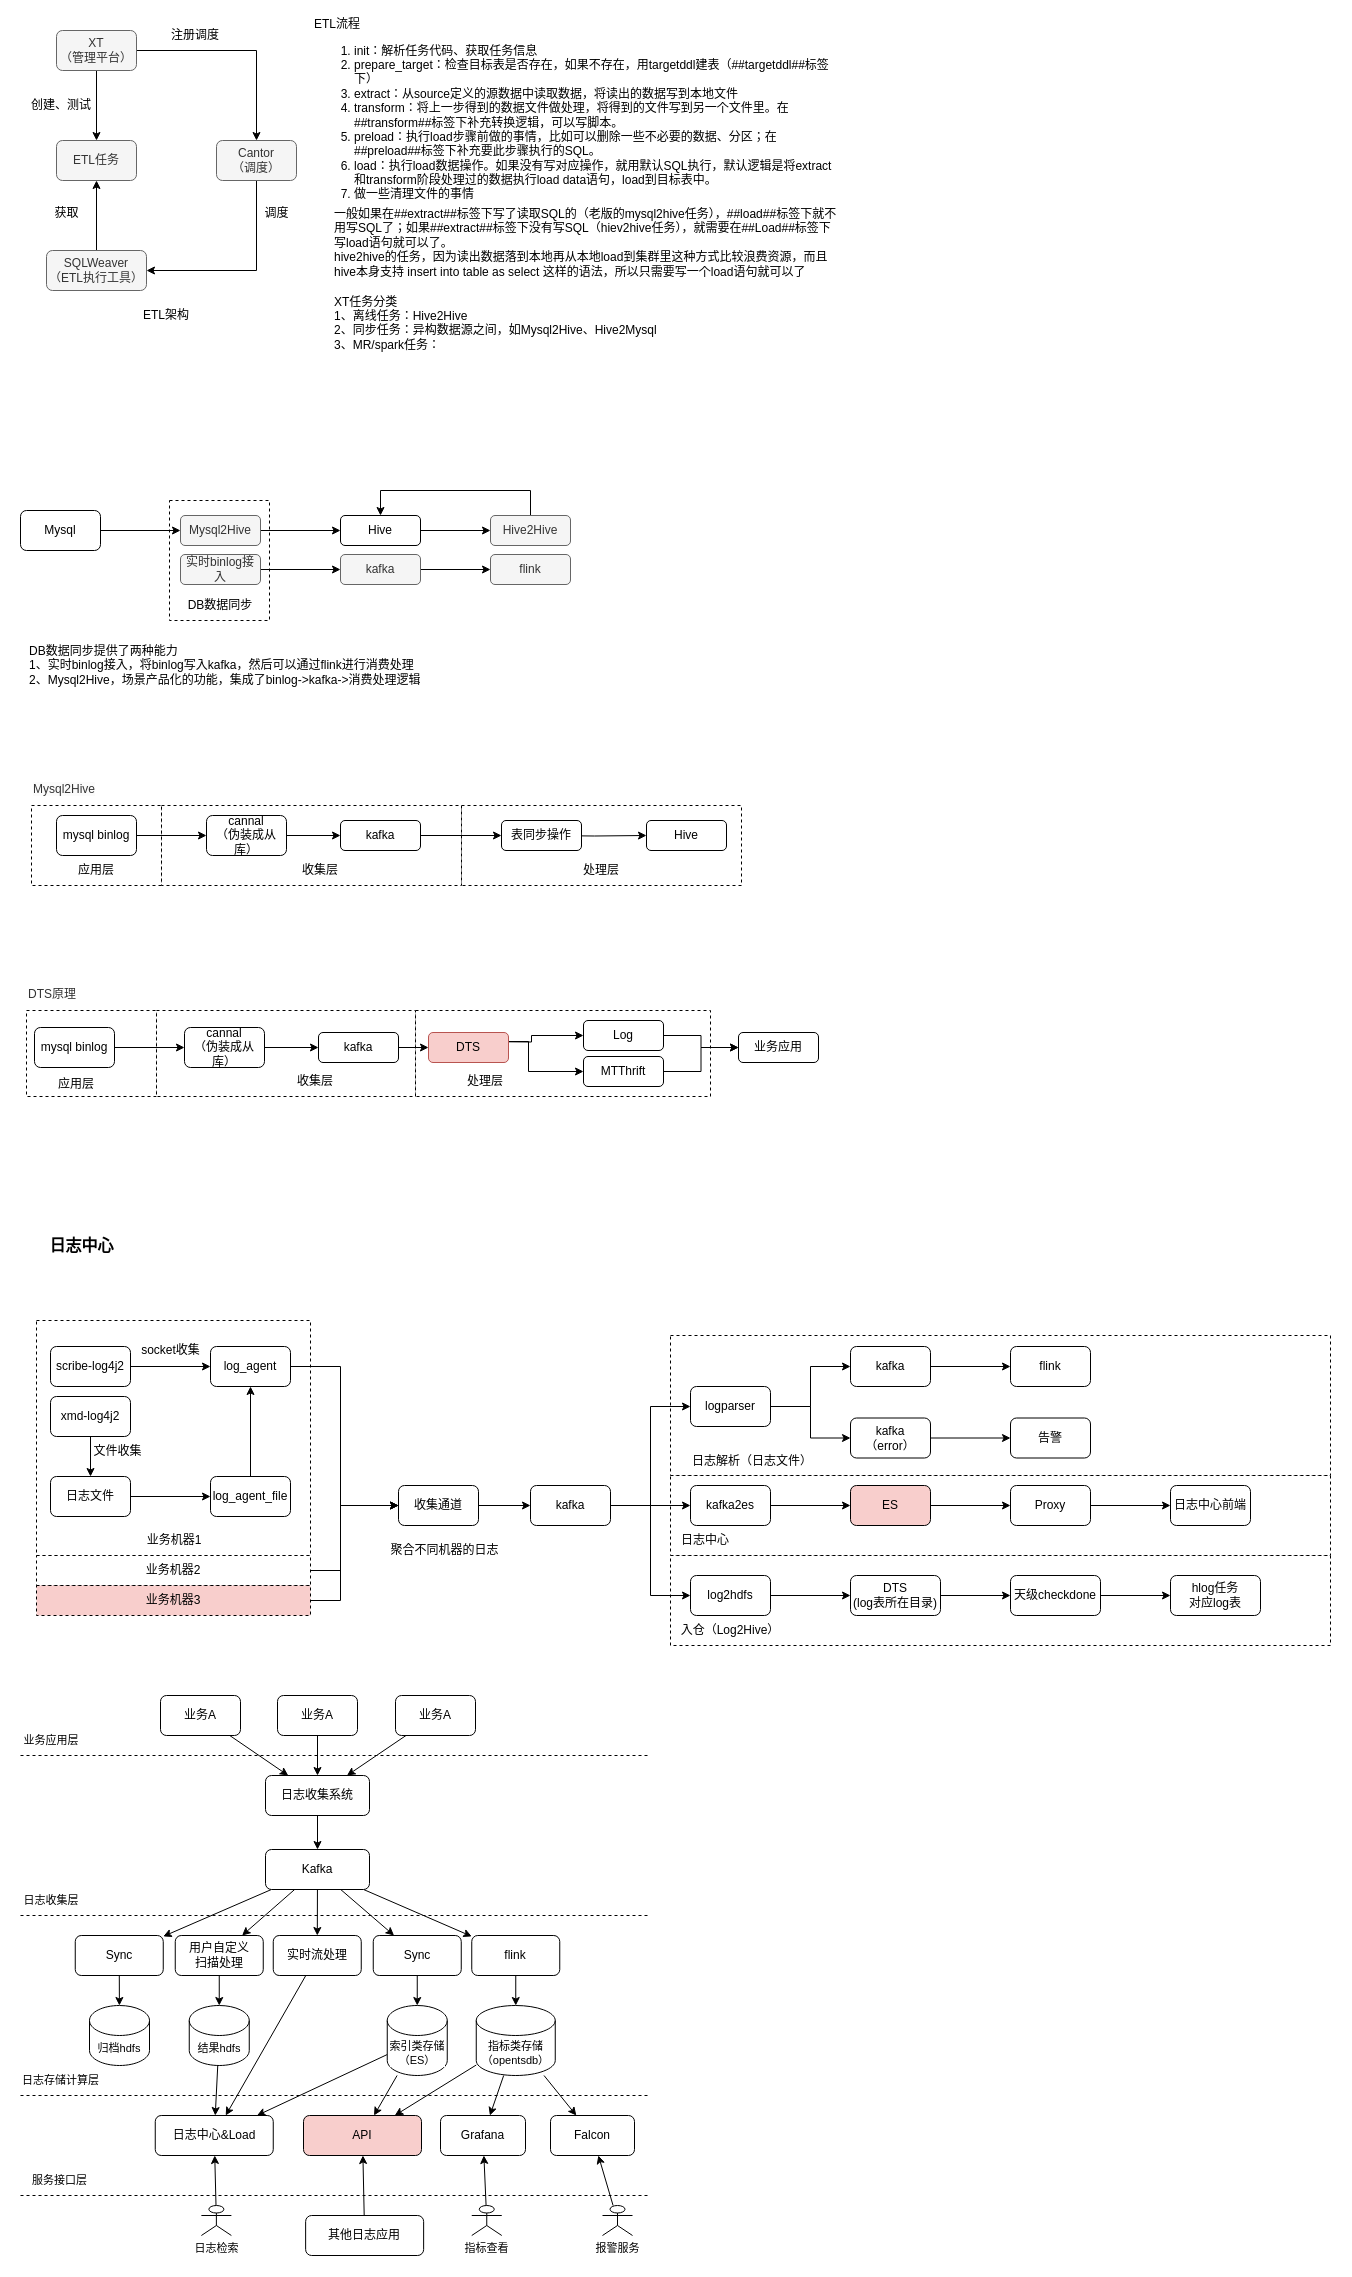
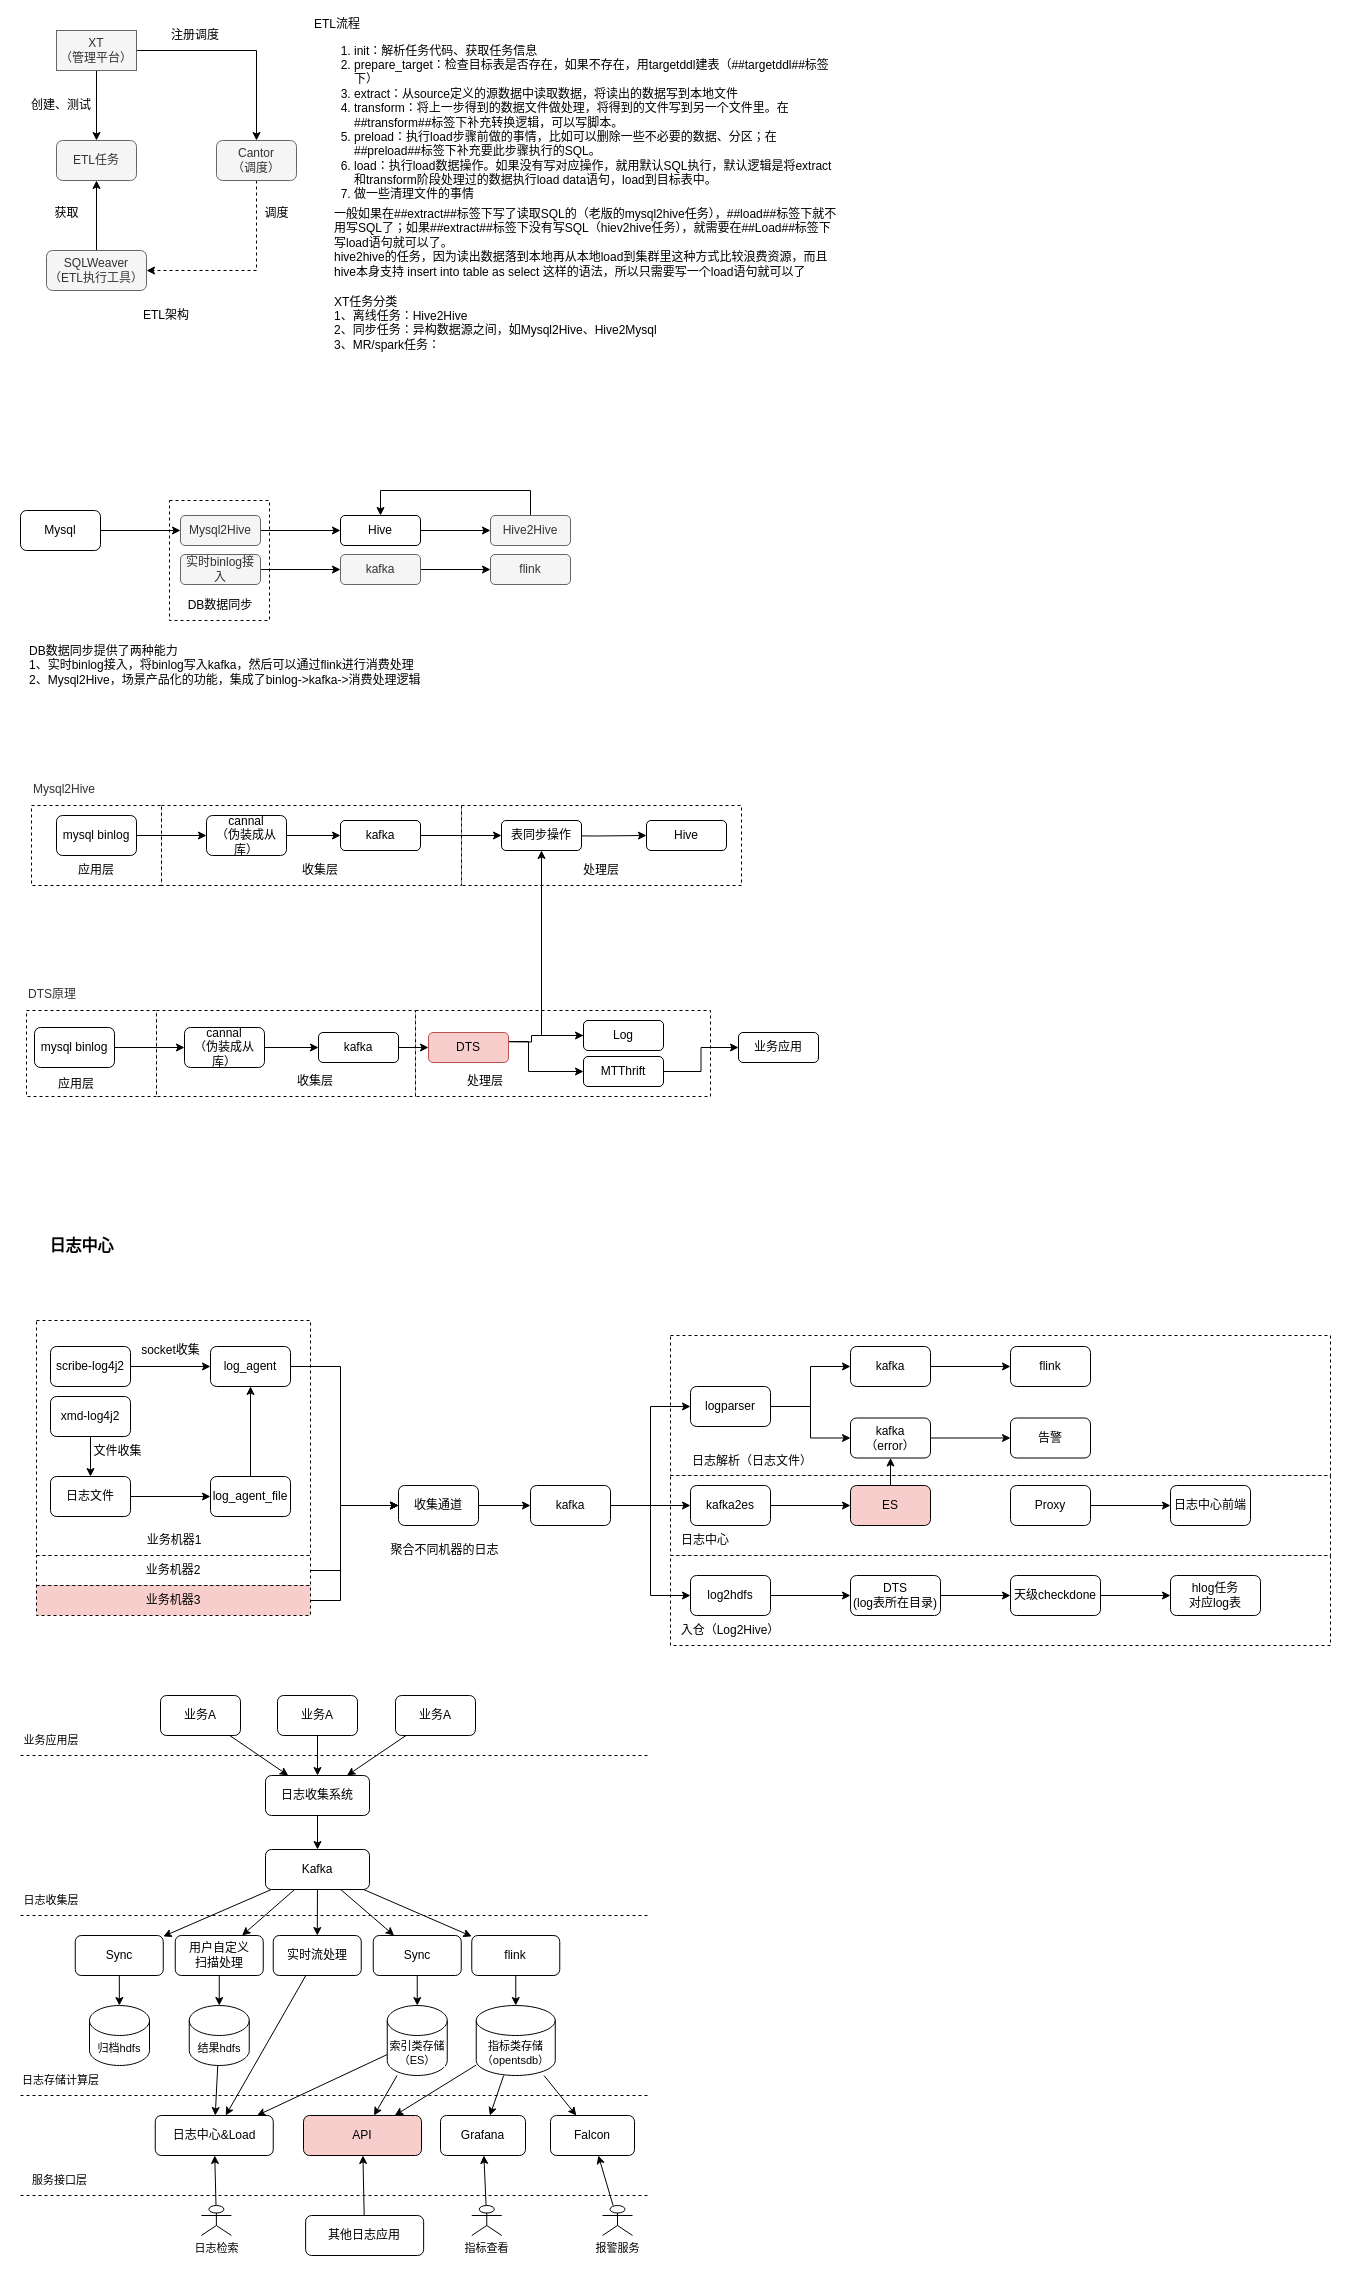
node "XT （管理平台）": shape rounded rectangle -> rectangle
edge "Cantor （调度）" -> "SQLWeaver （ETL执行工具）": style solid -> dashed
edge "Log" -> "业务应用": now "Log" -> "表同步操作"
edge "ES" -> "Proxy": now "ES" -> "kafka （error）"
